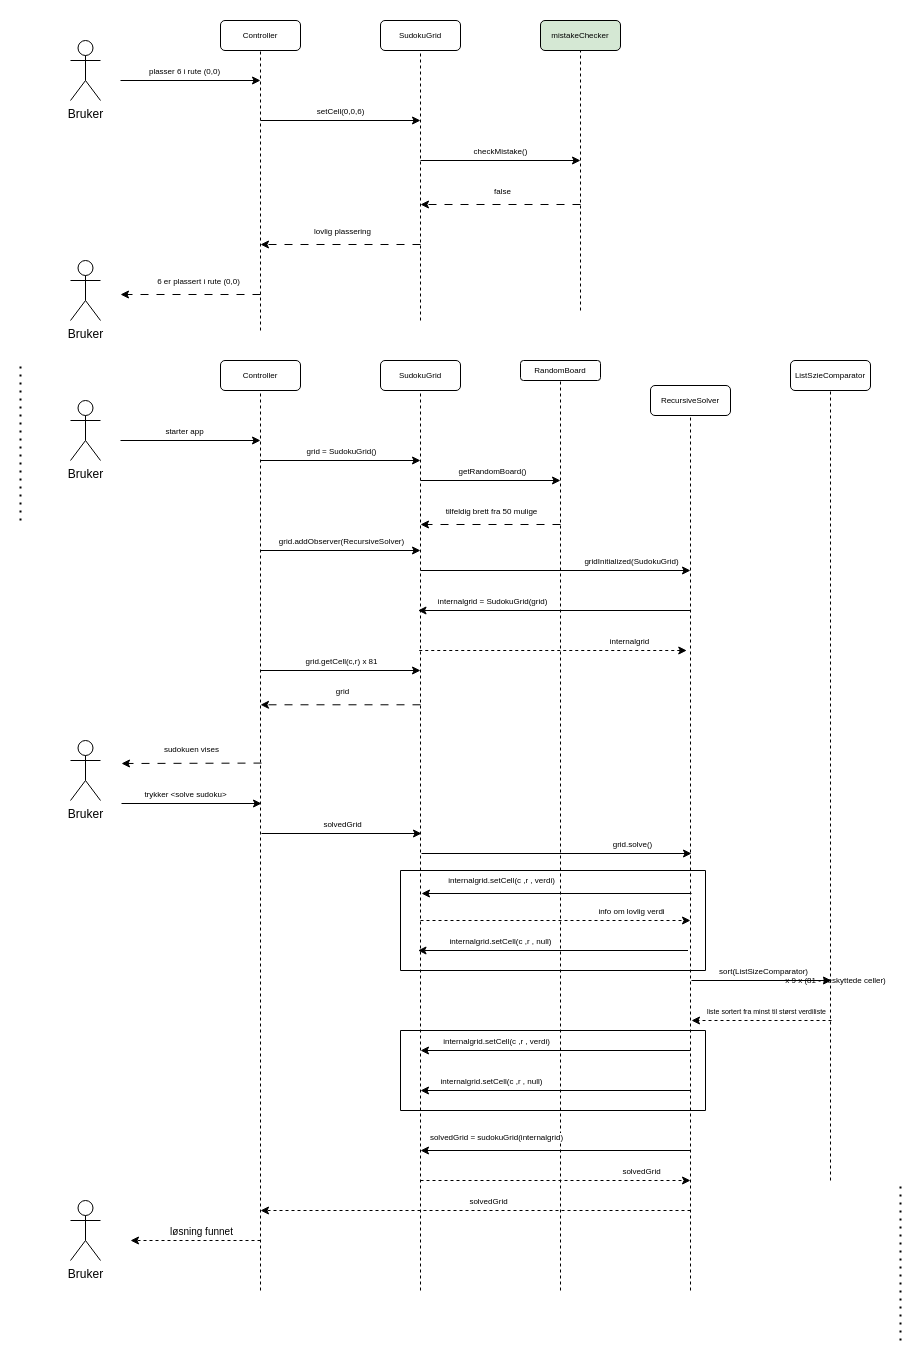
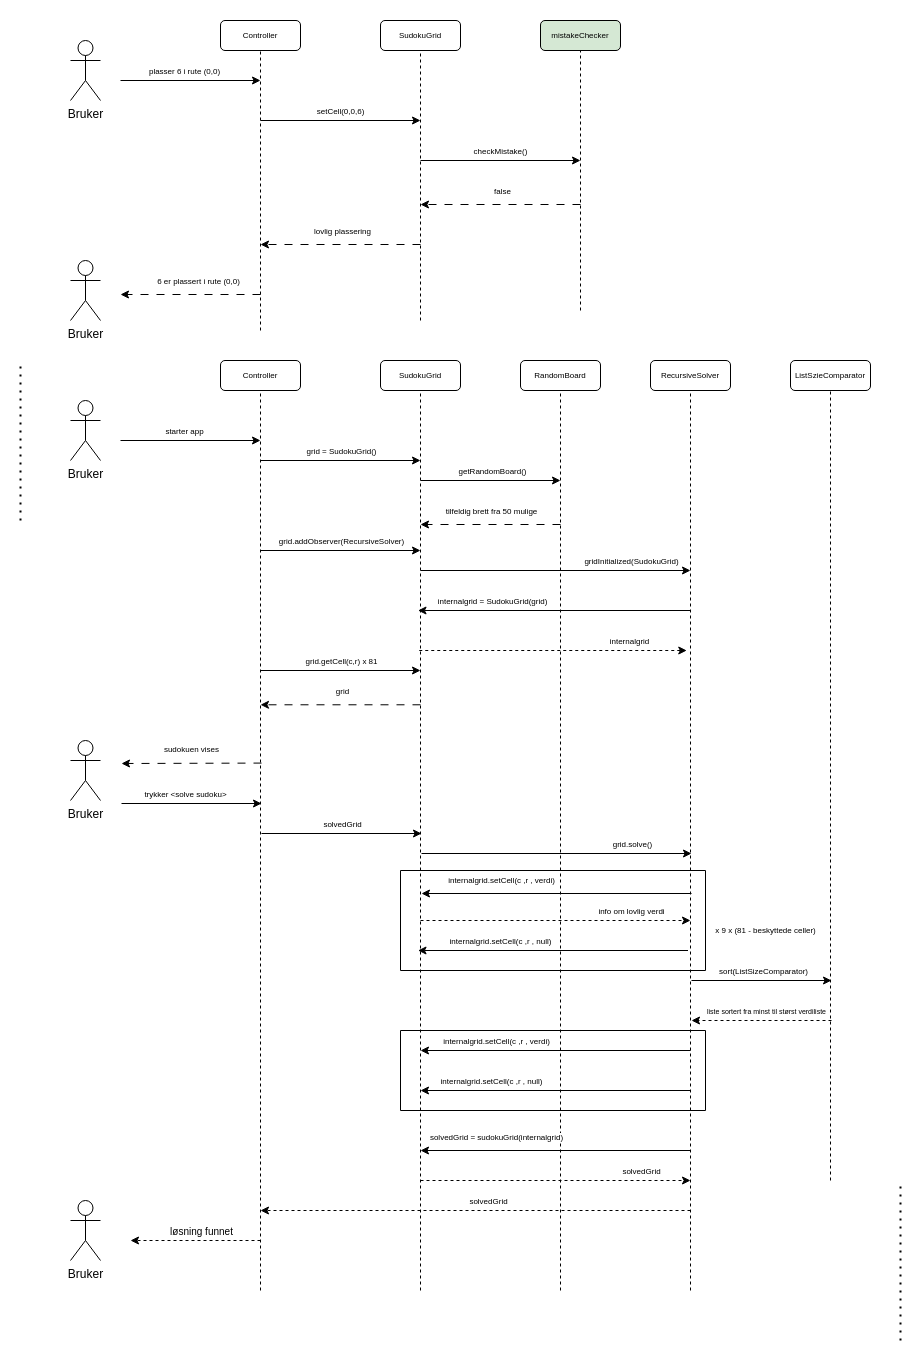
node "RandomBoard": size 80x20 -> 80x30
node "RecursiveSolver": moved (691, 401) -> (691, 376)
node "x 9 x (81 - beskyttede celler)": moved (836, 981) -> (766, 931)
